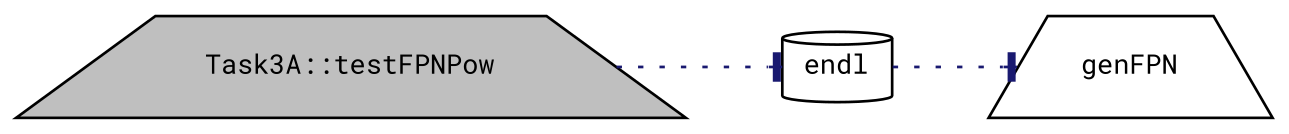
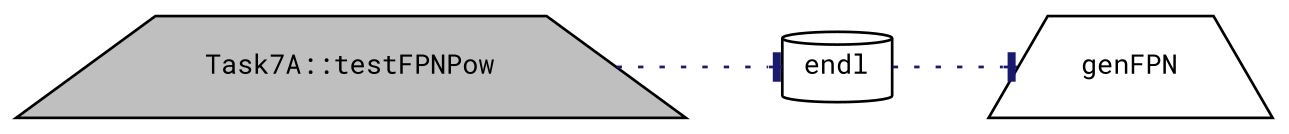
node "Task3A::testFPNPow": label "Task3A::testFPNPow" -> "Task7A::testFPNPow"
